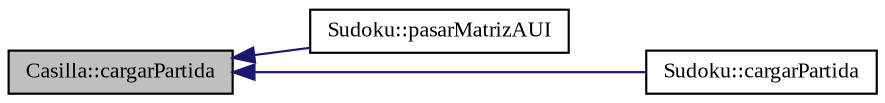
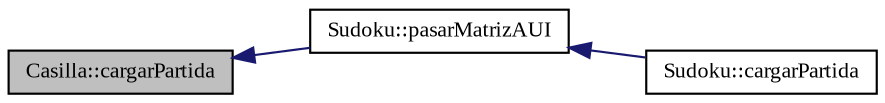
edge "Sudoku::cargarPartida" -> "Casilla::cargarPartida": now "Sudoku::cargarPartida" -> "Sudoku::pasarMatrizAUI"
